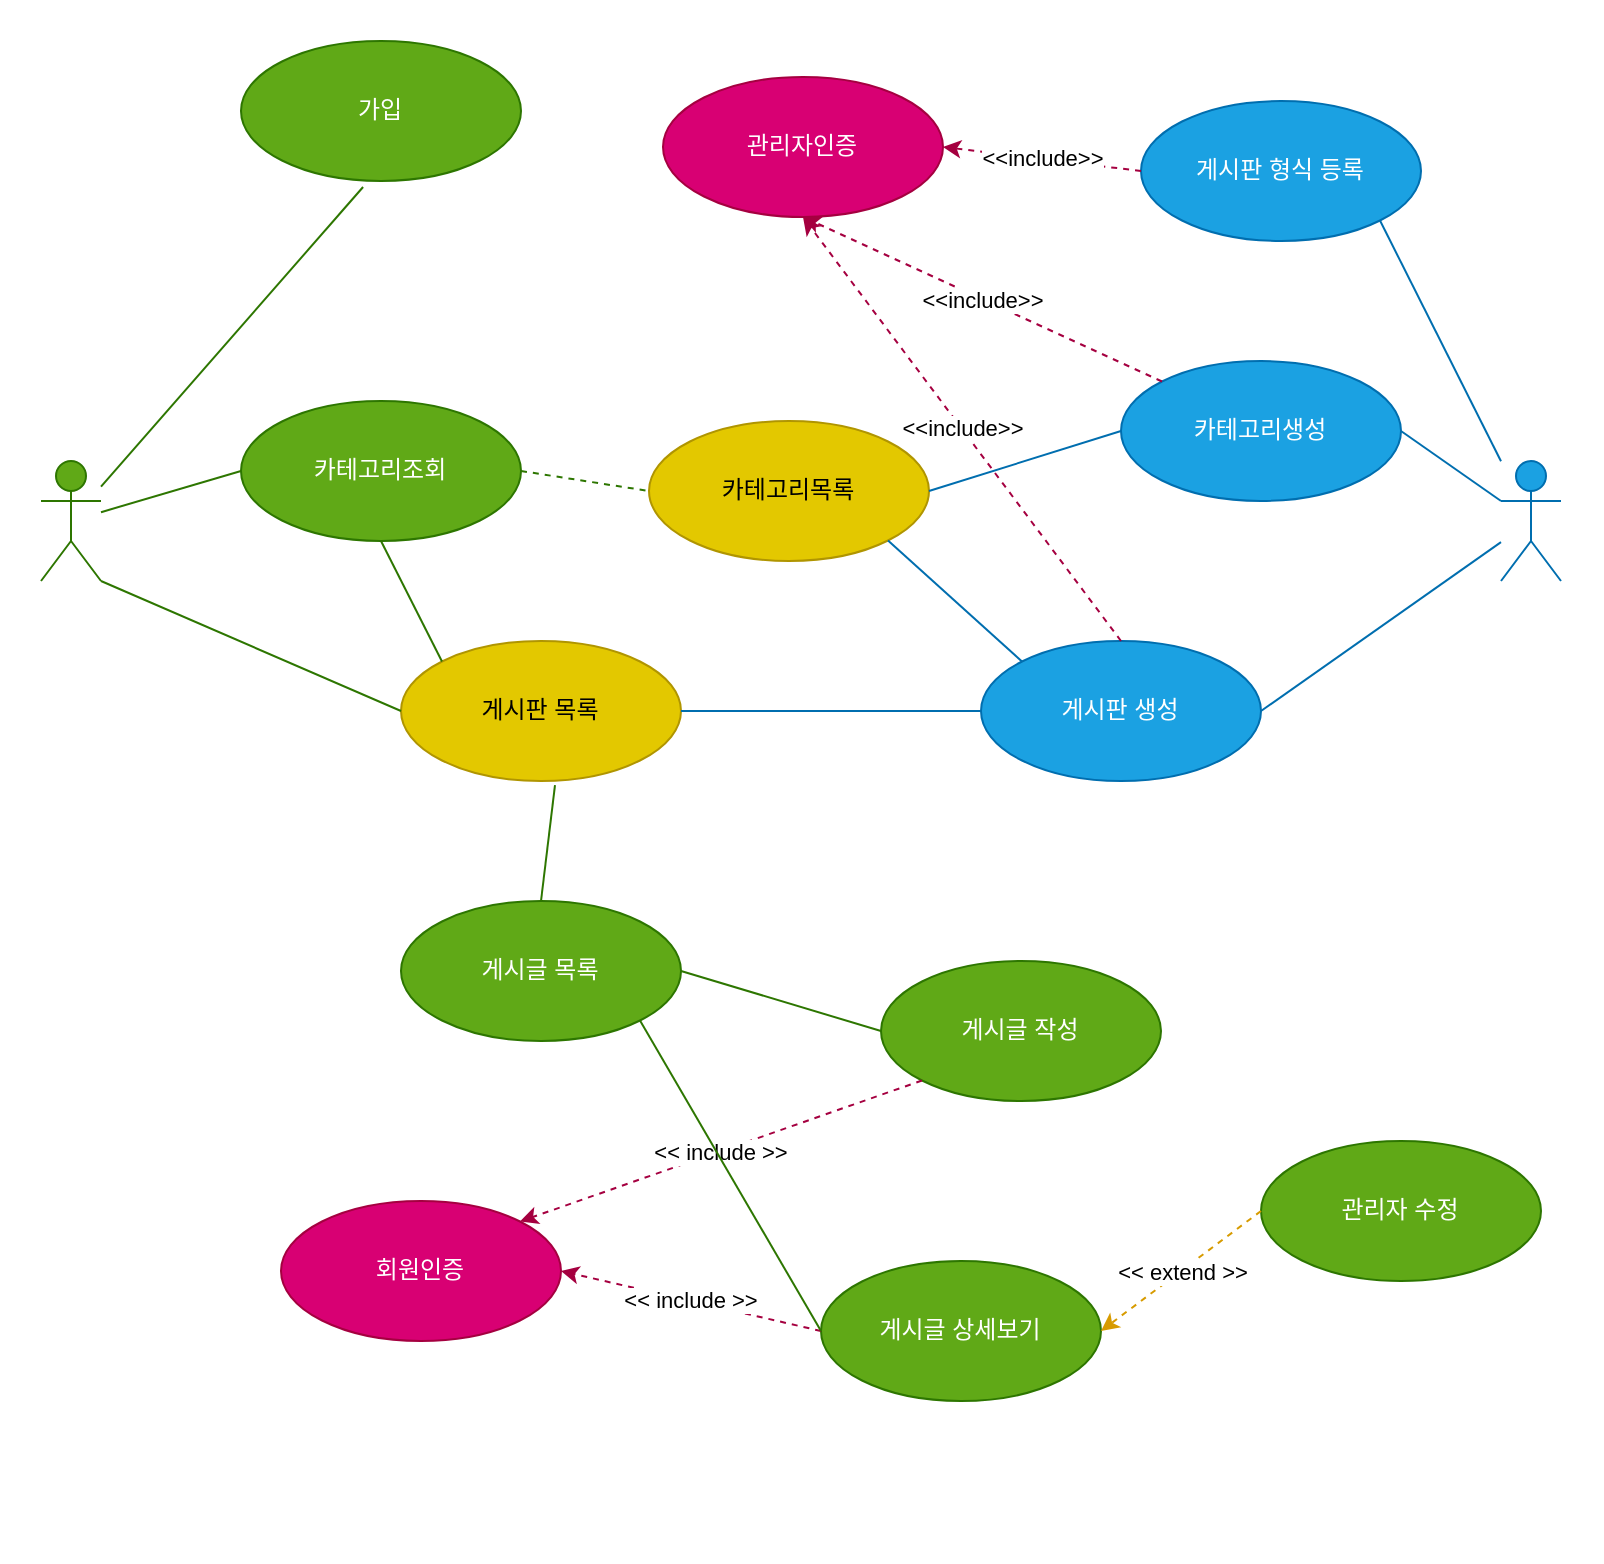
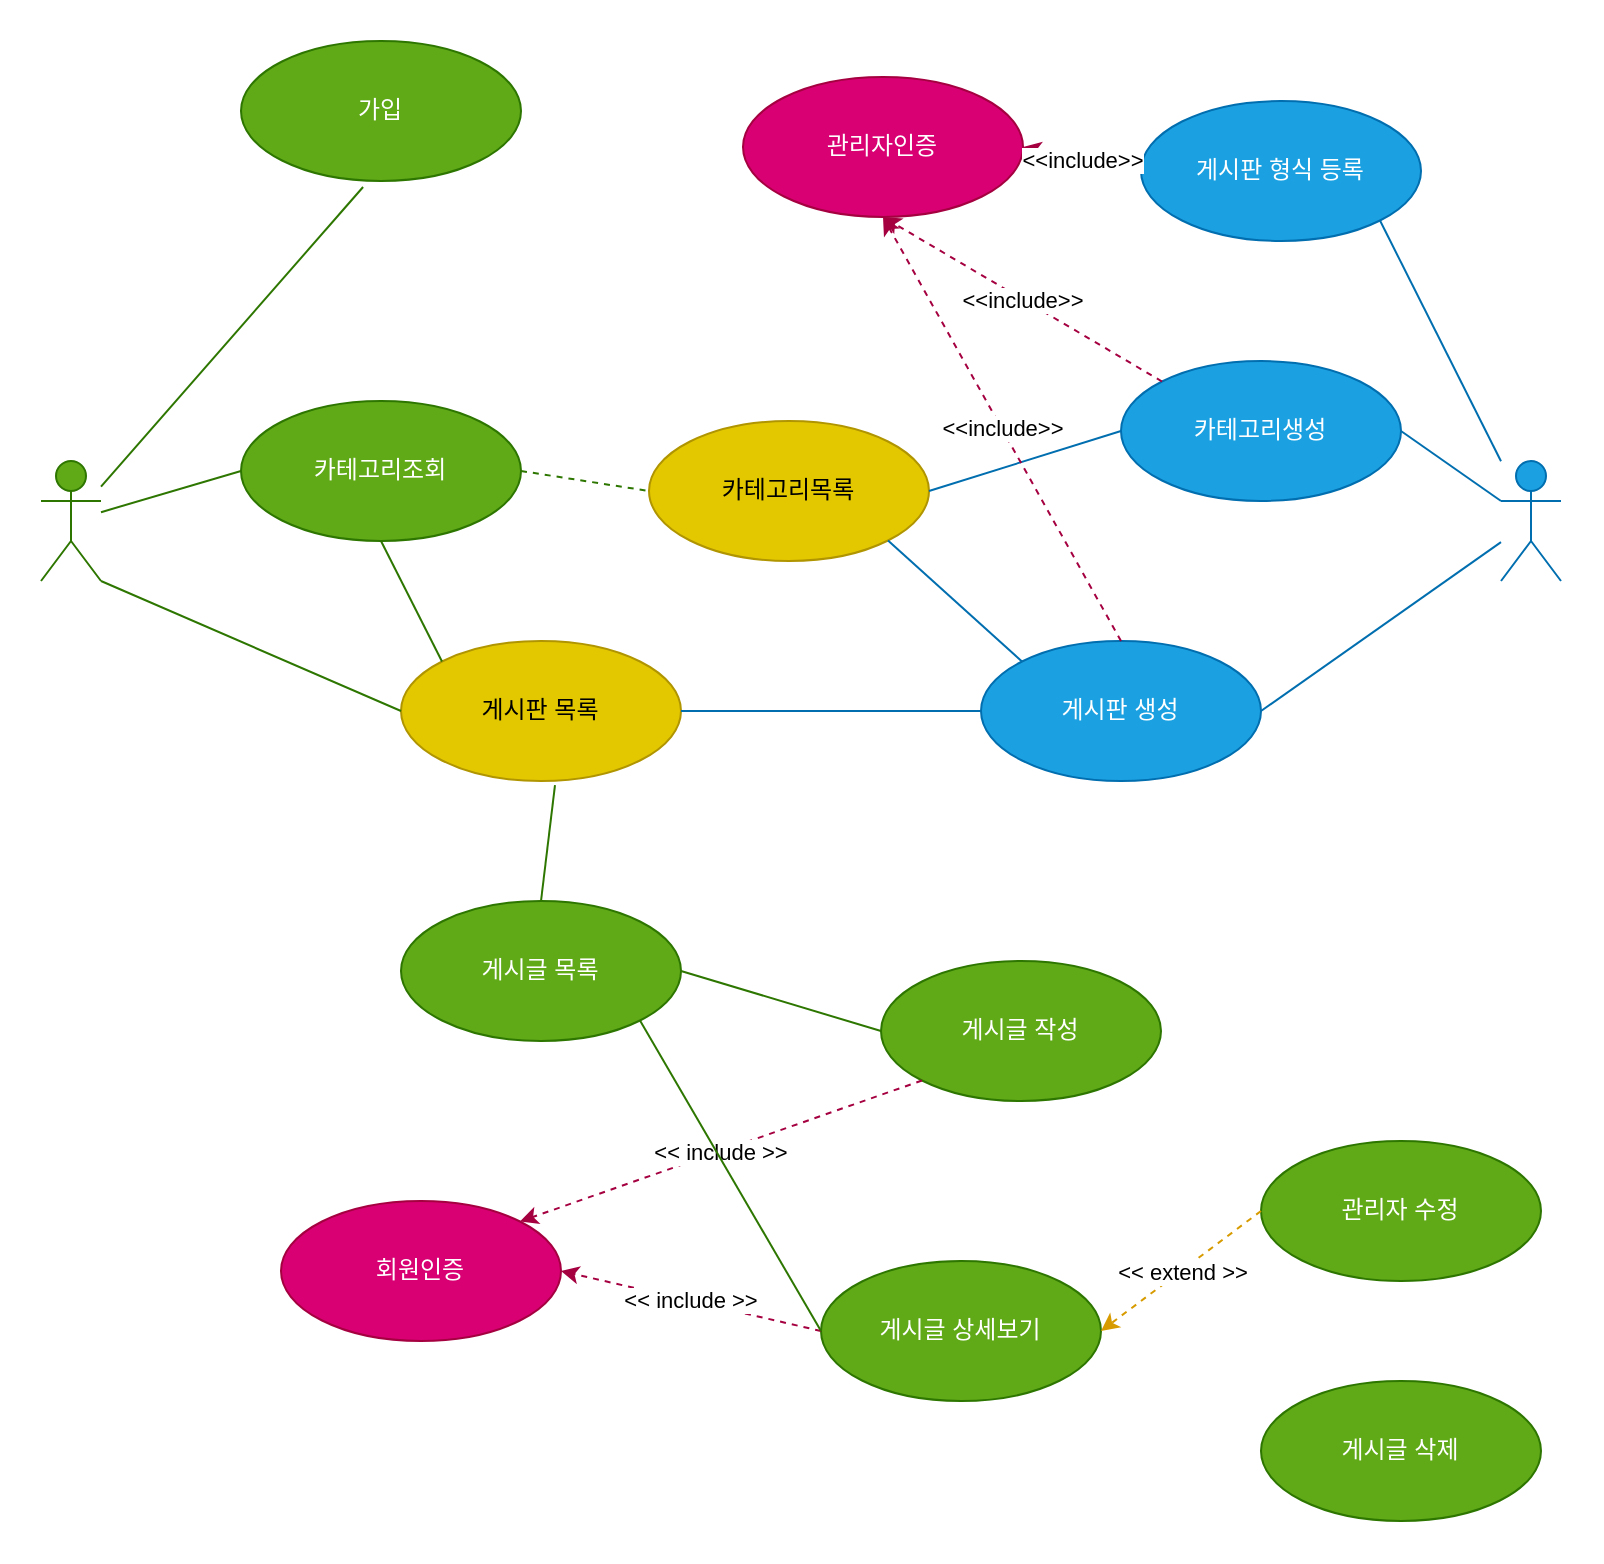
node "관리자인증": moved (803, 147) -> (883, 147)
node "게시글 삭제": added
